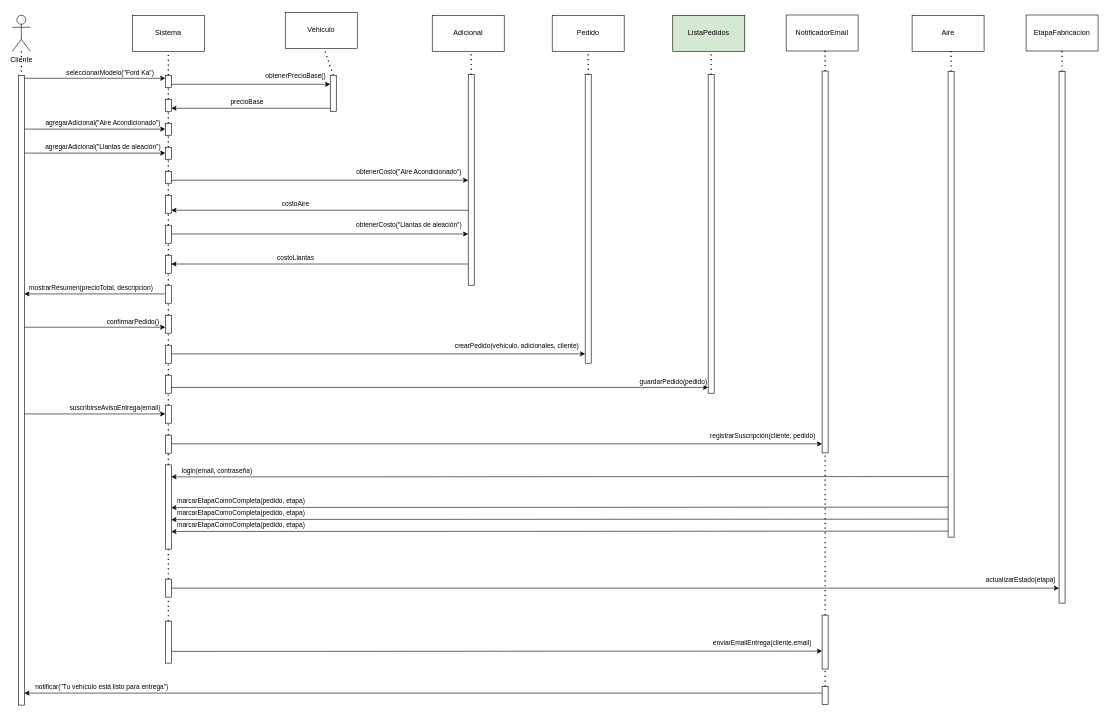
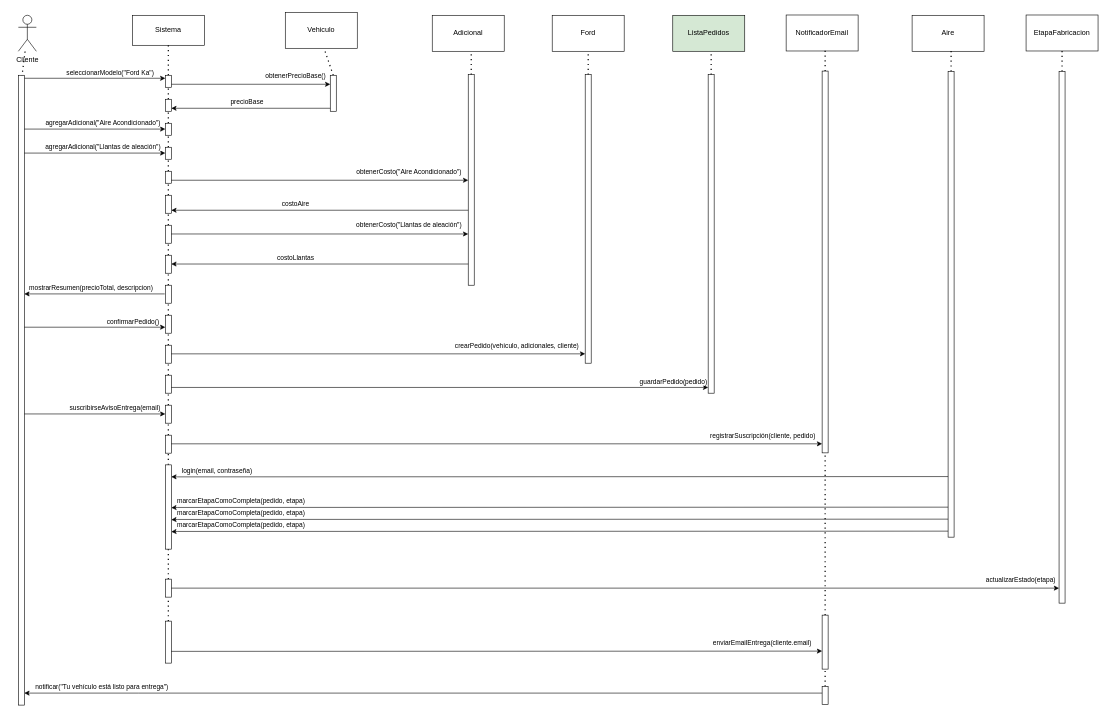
node "Cliente": moved (21, 33) -> (27, 33)
node "Sistema": size 72x36 -> 72x30
node "Pedido": label "Pedido" -> "Ford"
